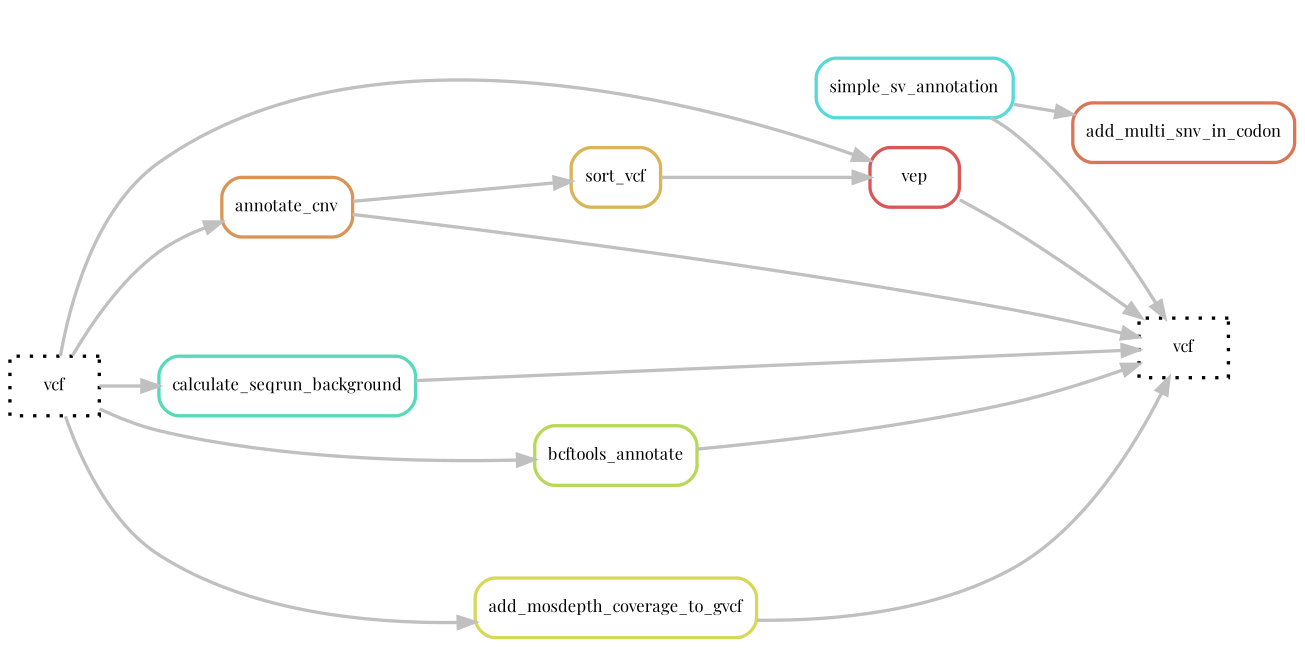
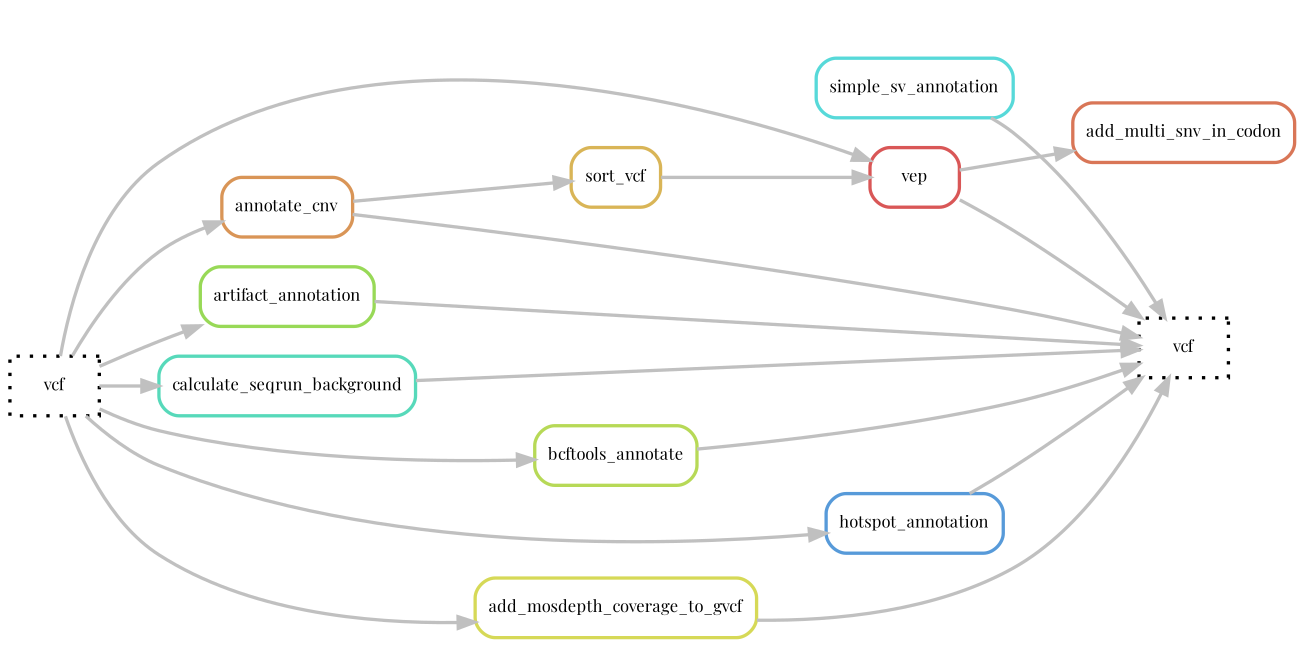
edge "simple_sv_annotation" -> "add_multi_snv_in_codon": now "vep" -> "add_multi_snv_in_codon"
node "artifact_annotation": added
node "hotspot_annotation": added
